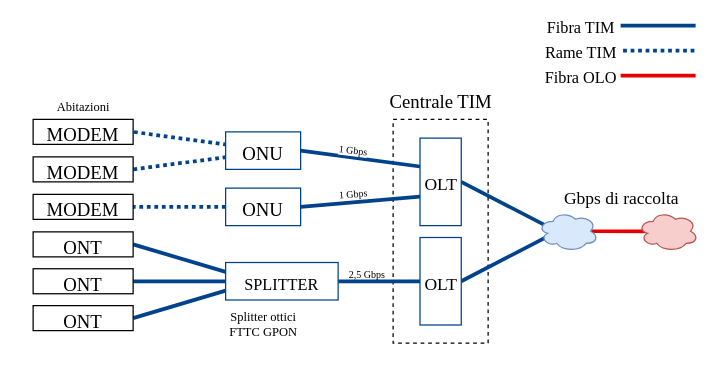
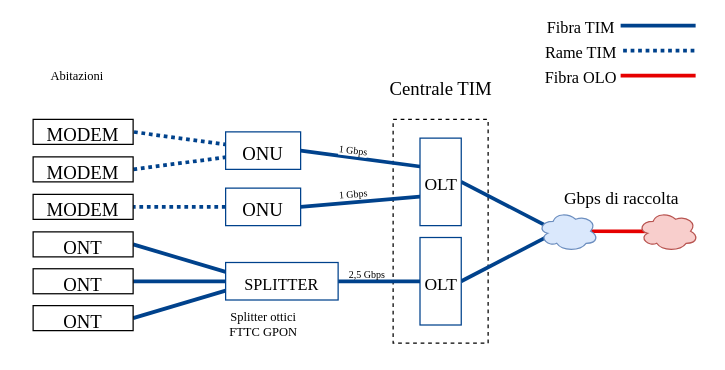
node "Centrale TIM": moved (441, 101) -> (441, 88)
node "Abitazioni": moved (83, 107) -> (77, 76)
